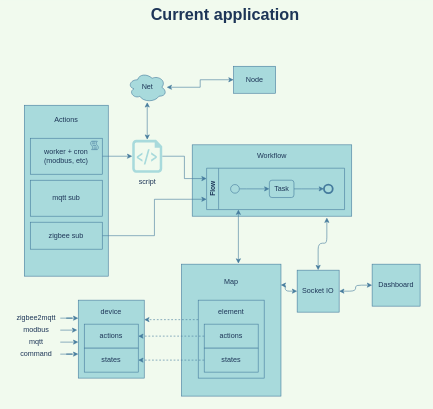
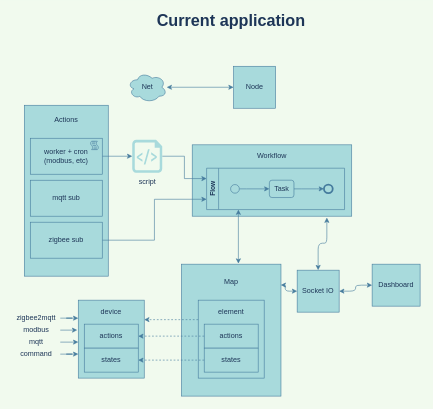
node "Current application": moved (225, 15) -> (231, 21)
node "Node": size 42x27 -> 42x42
edge "Net" -- "script": removed
node "zigbee sub": size 72x27 -> 72x36
